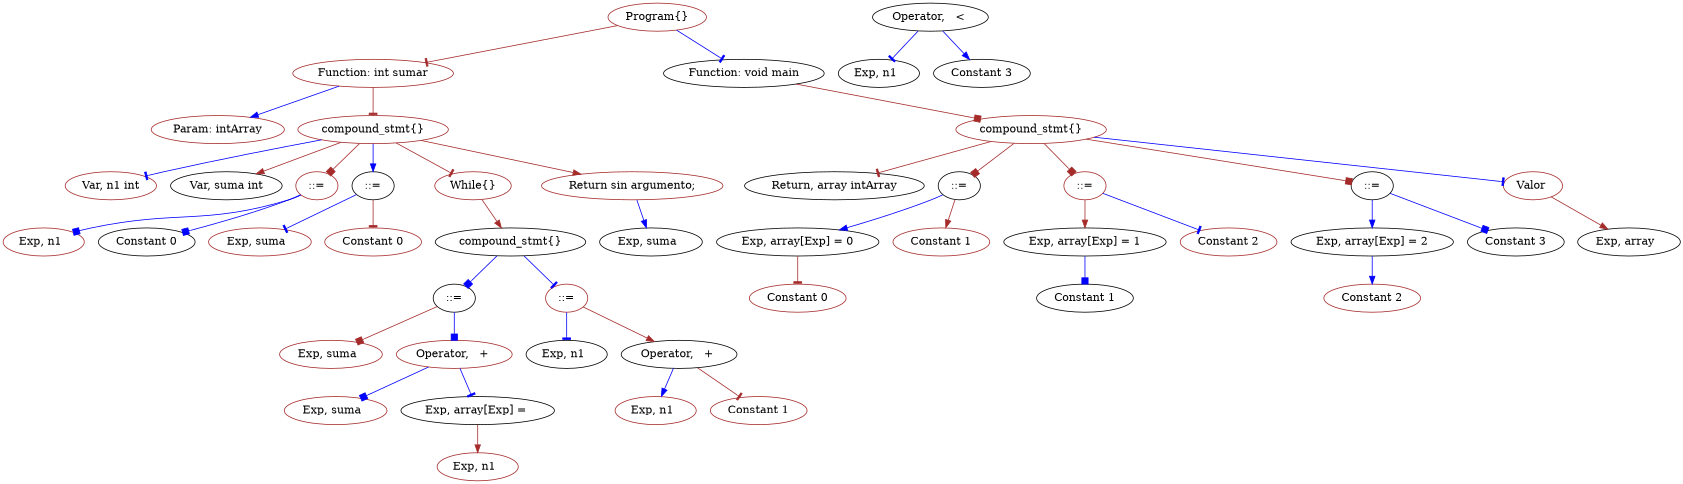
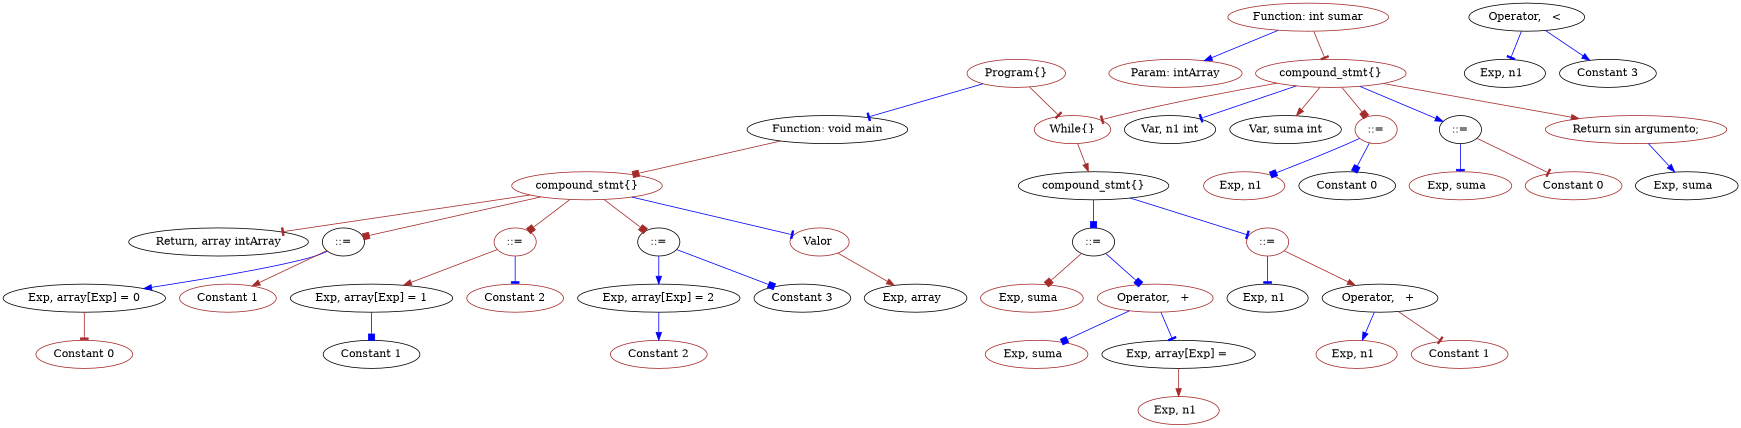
edge "Program{}" -> "Function: int sumar": now "Program{}" -> "While{}"
node "Var, n1 int": color brown -> black
